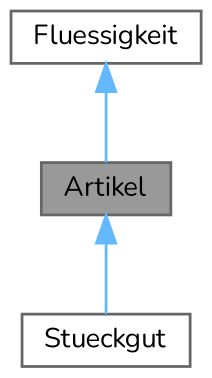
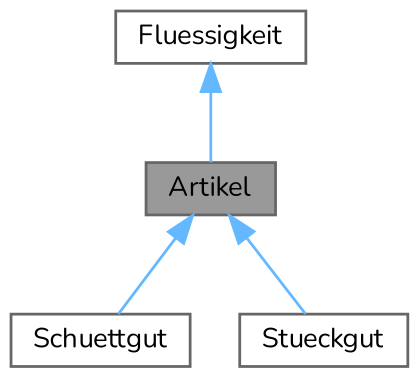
node "Schuettgut": added
